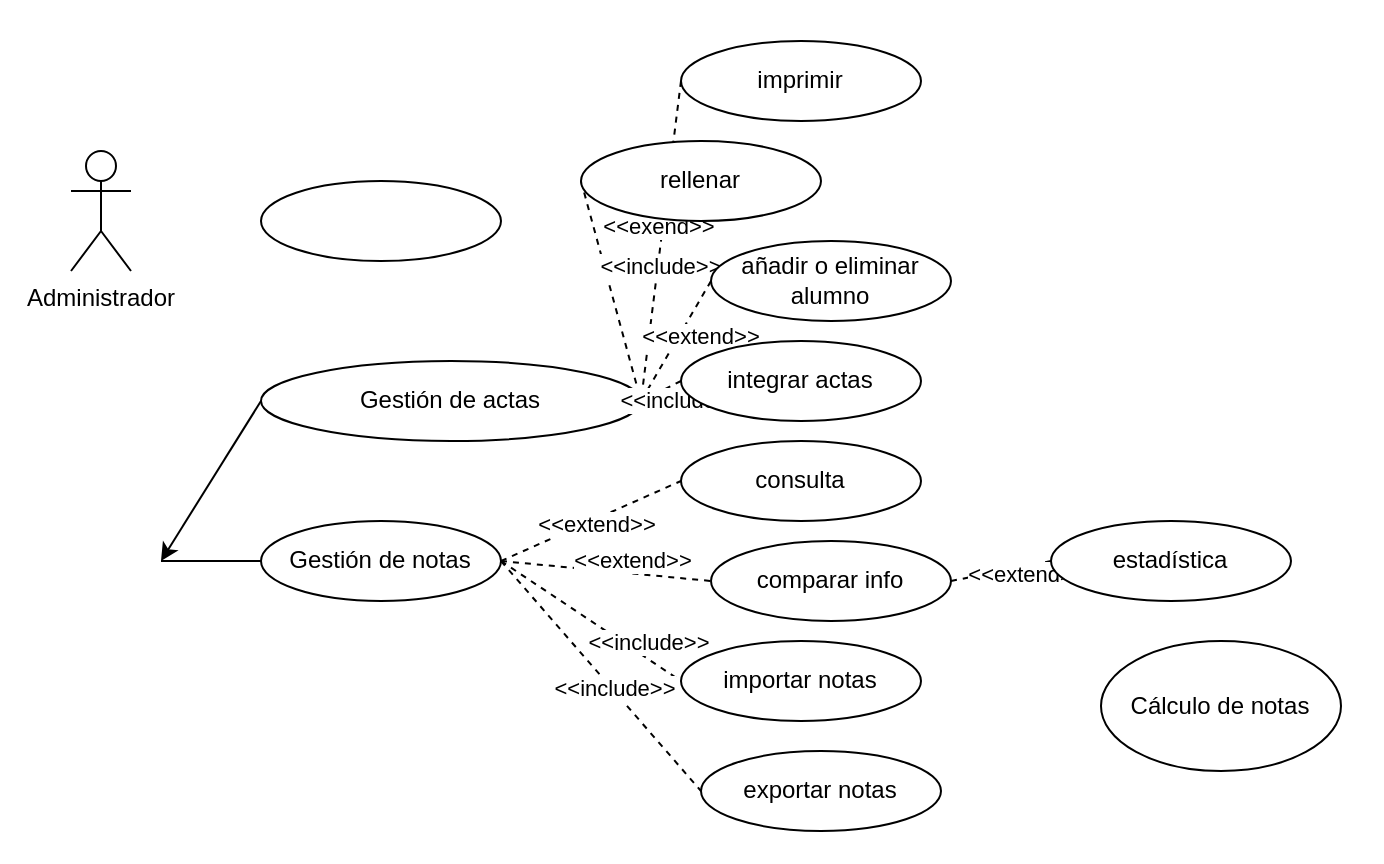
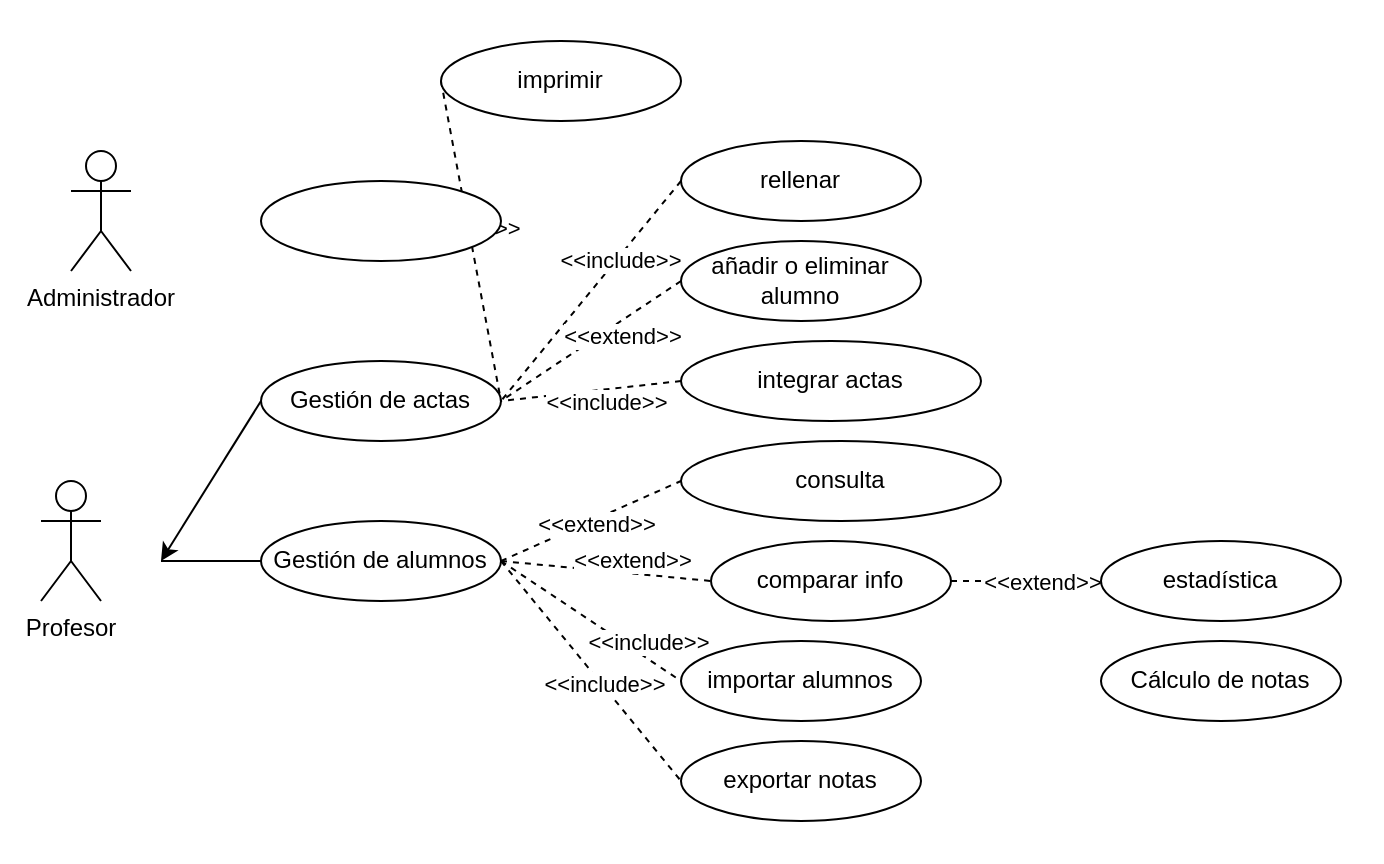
node "imprimir": moved (801, 81) -> (561, 81)
node "rellenar": moved (701, 181) -> (801, 181)
node "añadir o eliminar alumno": moved (831, 281) -> (801, 281)
node "integrar actas": size 240x80 -> 300x80
node "Gestión de actas": size 380x80 -> 240x80
node "consulta": size 240x80 -> 320x80
node "Profesor": added
node "Gestión de notas": label "Gestión de notas" -> "Gestión de alumnos"
node "estadística": moved (1171, 561) -> (1221, 581)
node "importar notas": label "importar notas" -> "importar alumnos"
node "Cálculo de notas": size 240x130 -> 240x80
node "exportar notas": moved (821, 791) -> (801, 781)
